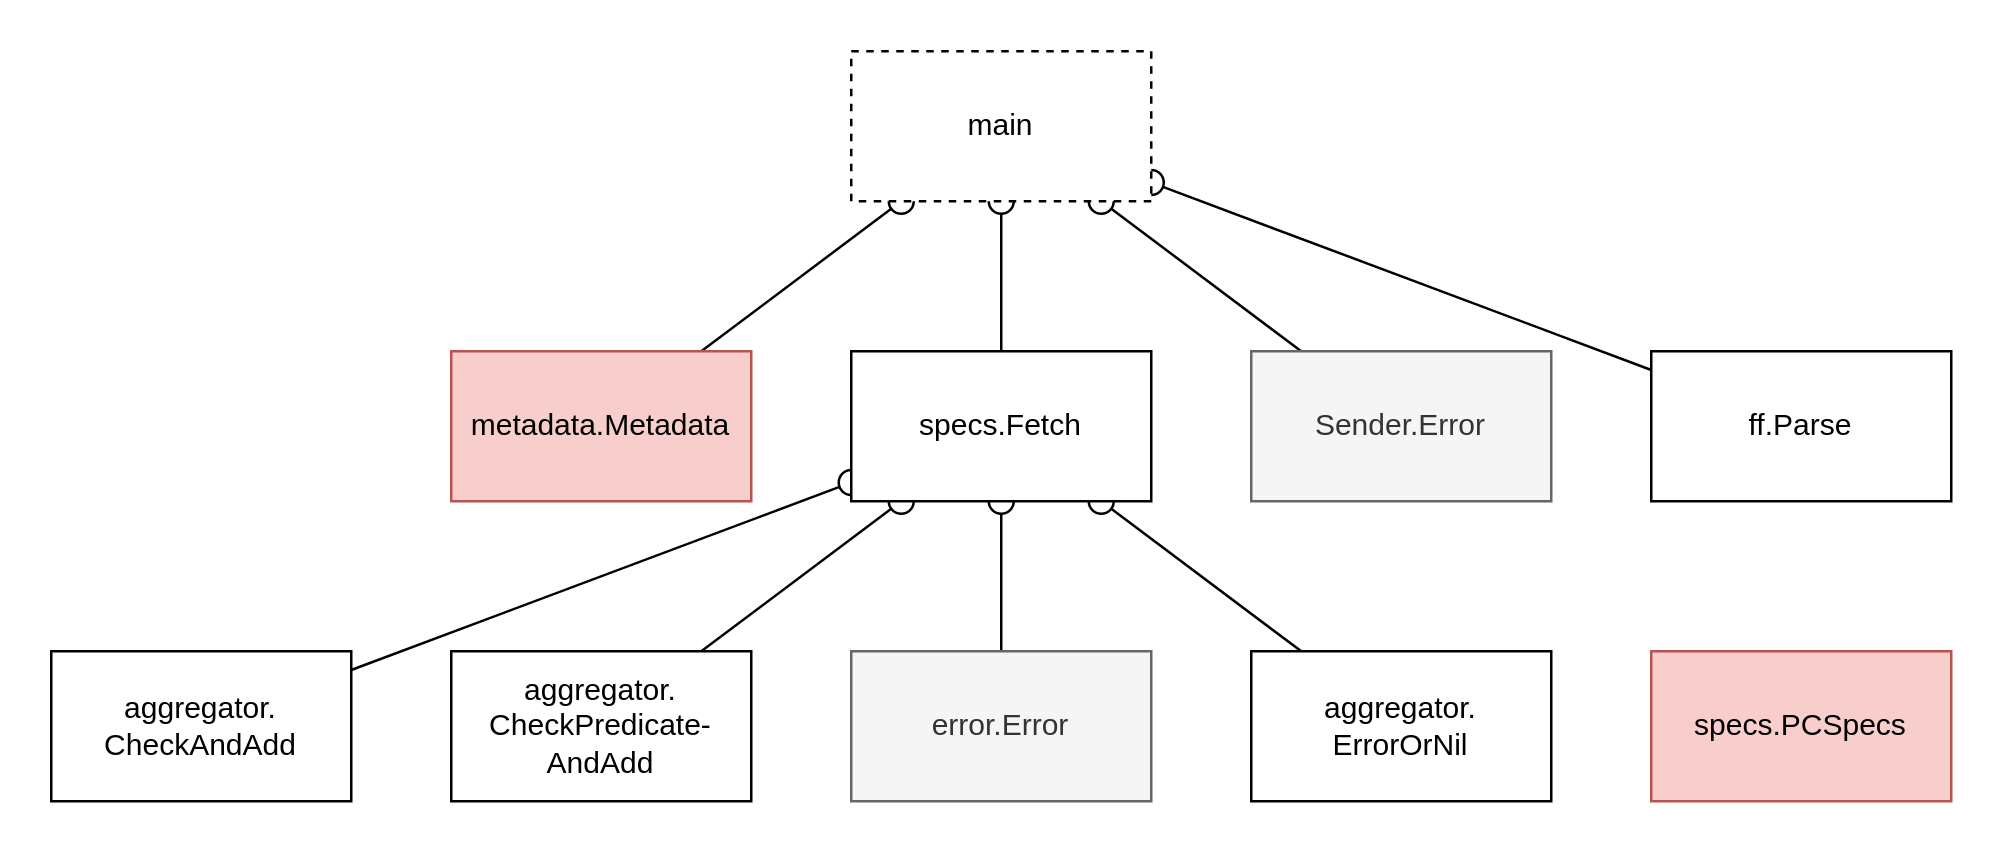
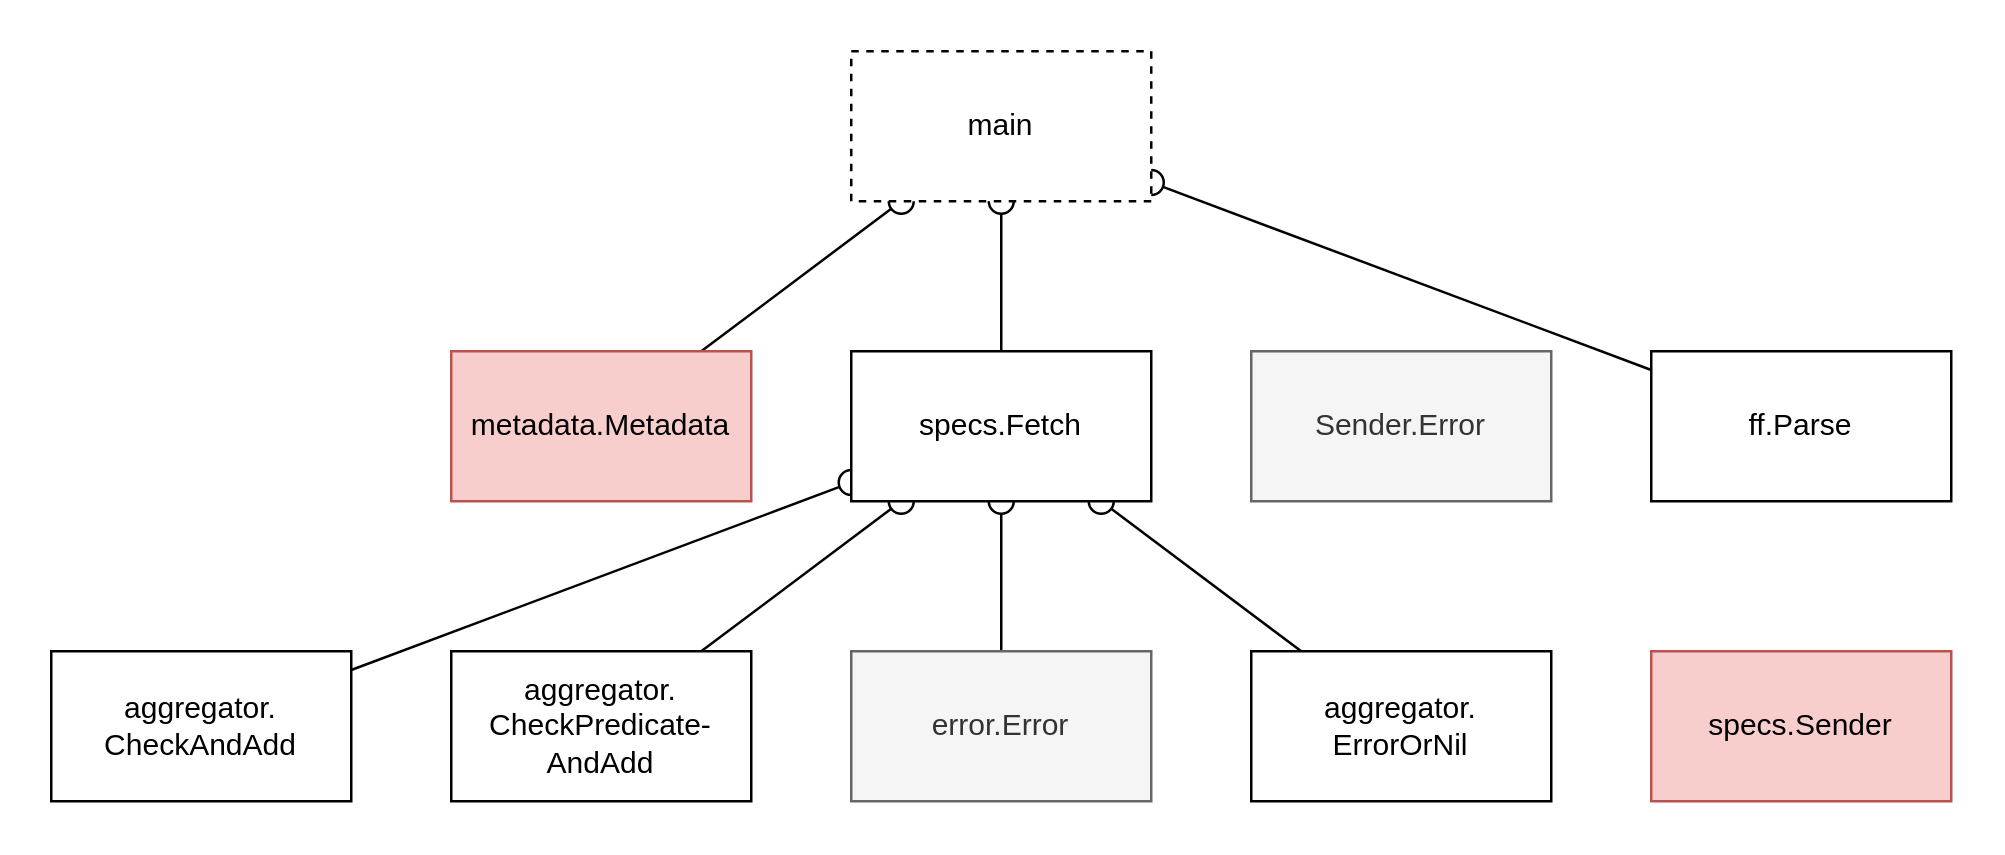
edge "Sender.Error" -> "main": removed
node "specs.PCSpecs": label "specs.PCSpecs" -> "specs.Sender"
